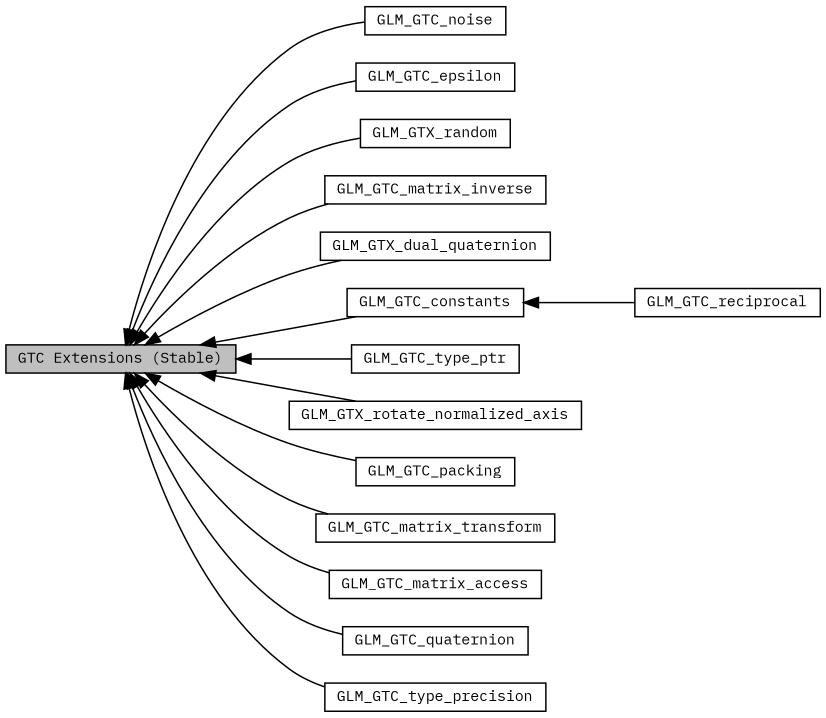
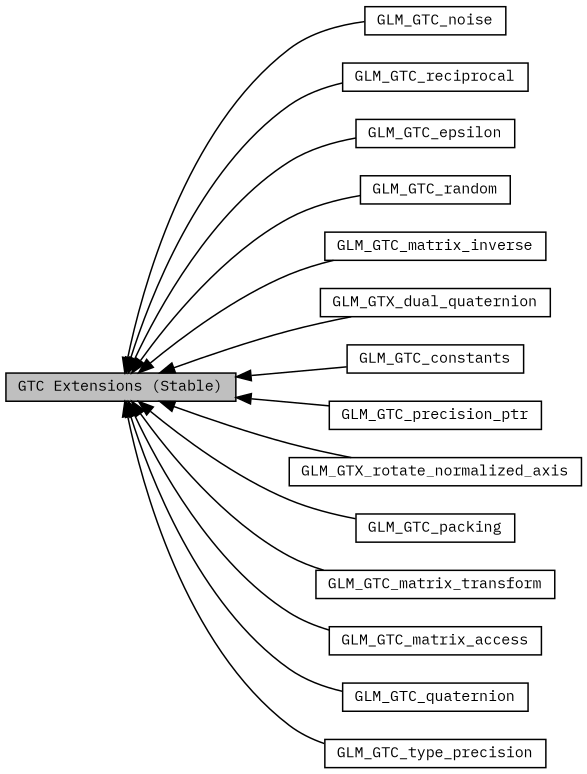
node "GLM_GTX_random": label "GLM_GTX_random" -> "GLM_GTC_random"
edge "GLM_GTC_reciprocal" -> "GLM_GTC_constants": now "GLM_GTC_reciprocal" -> "GTC Extensions (Stable)"
node "GLM_GTC_type_ptr": label "GLM_GTC_type_ptr" -> "GLM_GTC_precision_ptr"
